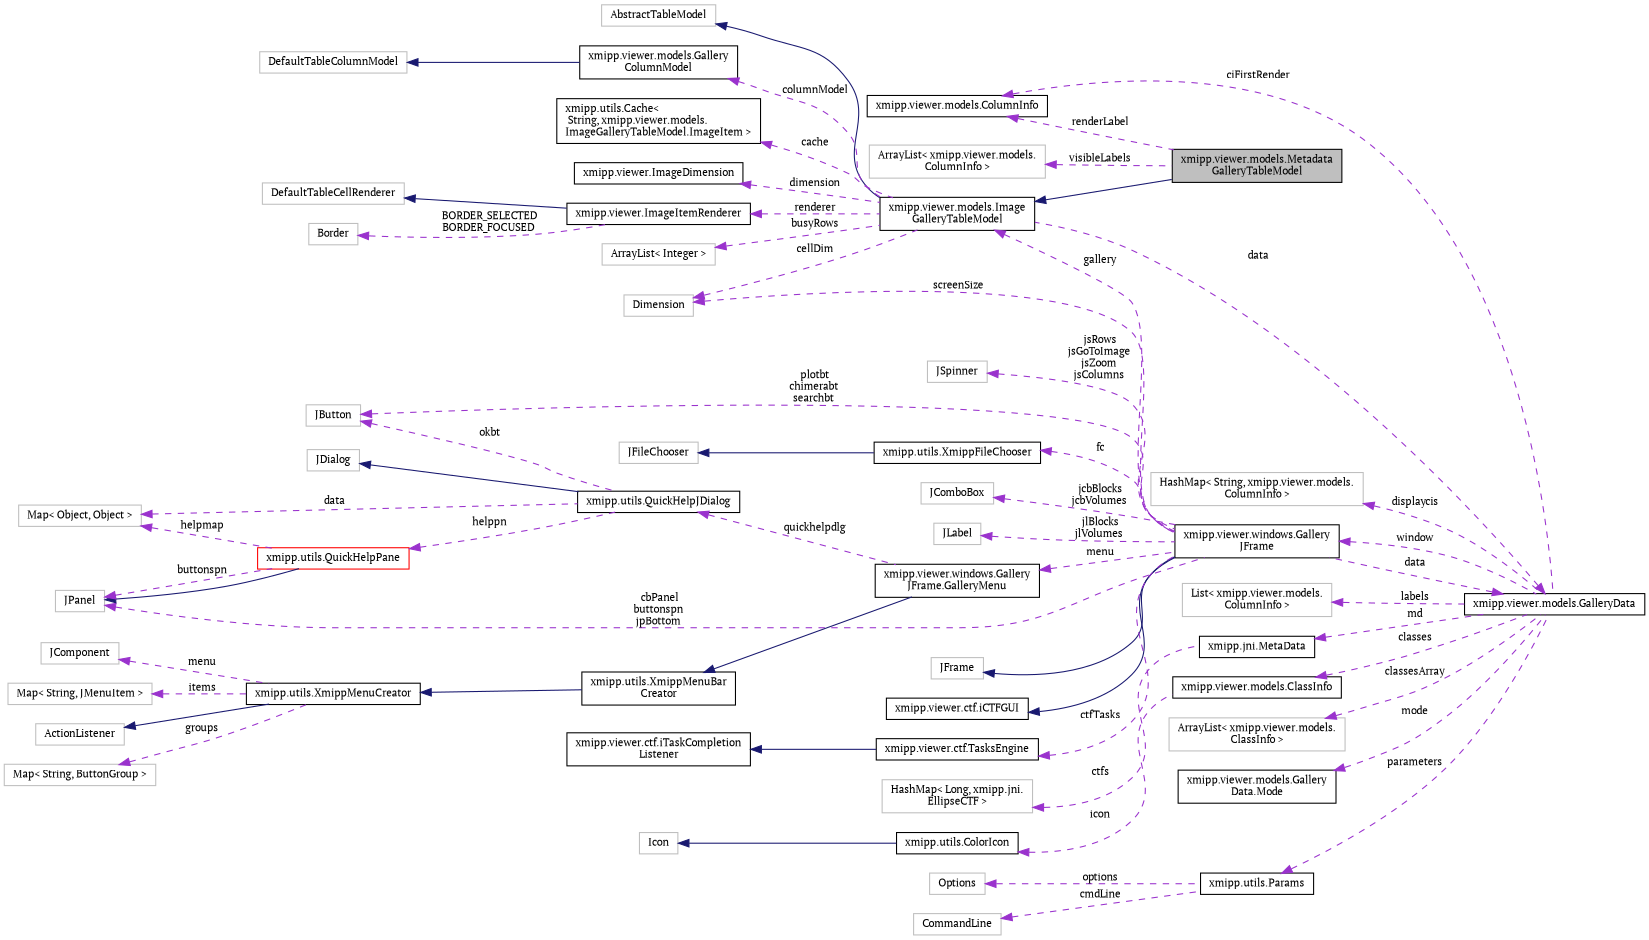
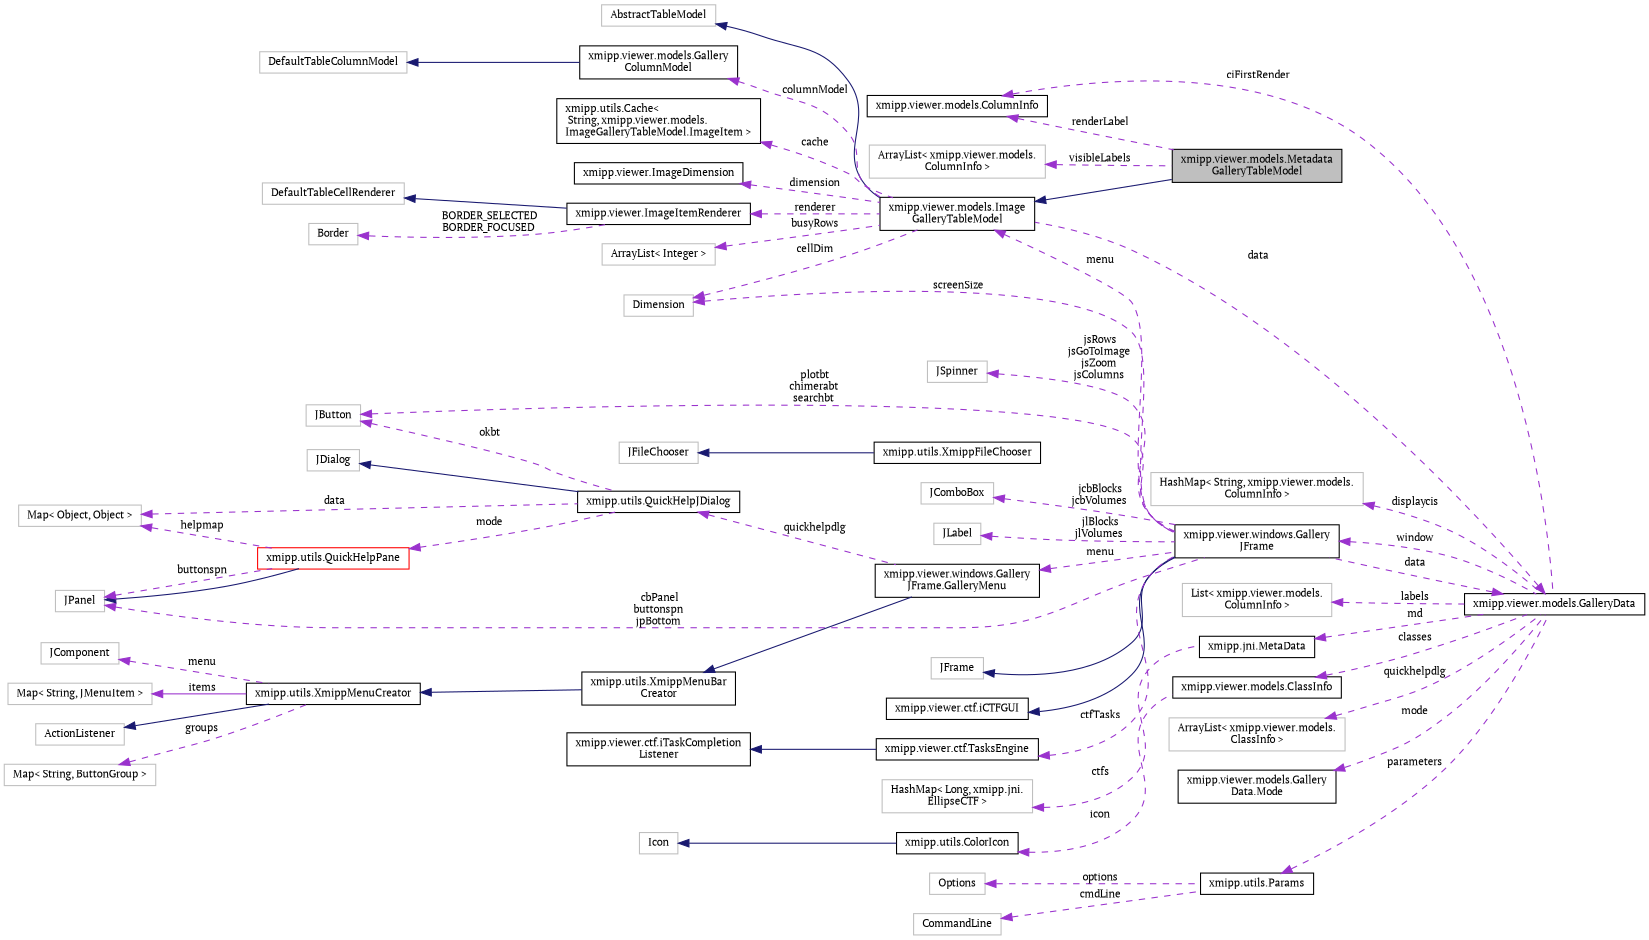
edge "xmipp.viewer.windows.Gallery JFrame" -> "xmipp.viewer.models.Image GalleryTableModel": label " gallery" -> " menu"
edge "xmipp.viewer.windows.Gallery JFrame" -> "xmipp.utils.XmippFileChooser": removed, label "fc"
edge "xmipp.utils.QuickHelpJDialog" -> "xmipp.utils.QuickHelpPane": label " helppn" -> " mode"
edge "xmipp.viewer.models.GalleryData" -> "ArrayList< xmipp.viewer.models. ClassInfo >": label " classesArray" -> " quickhelpdlg"
edge "xmipp.utils.XmippMenuCreator" -> "Map< String, JMenuItem >": style dashed -> solid
